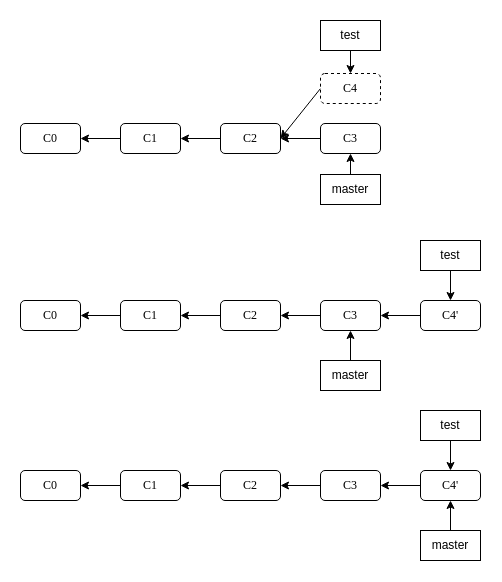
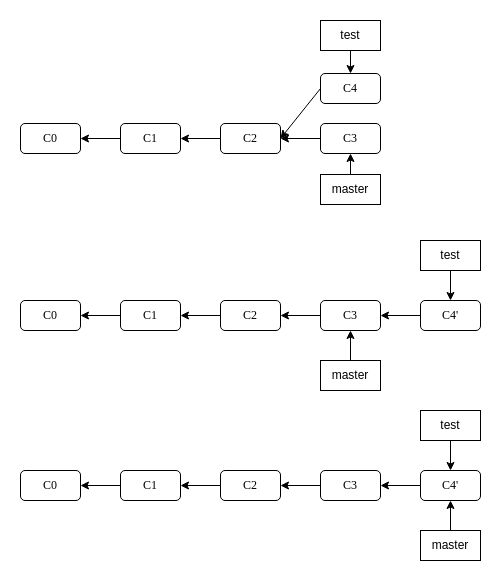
node "C4": style dashed -> solid
